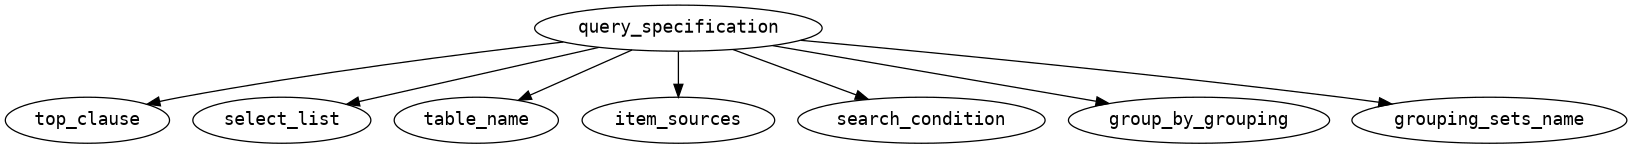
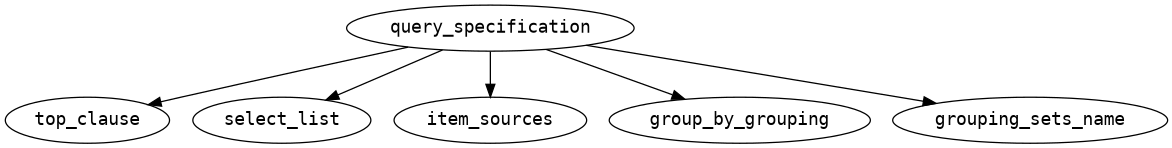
node "table_name": removed
node "search_condition": removed
